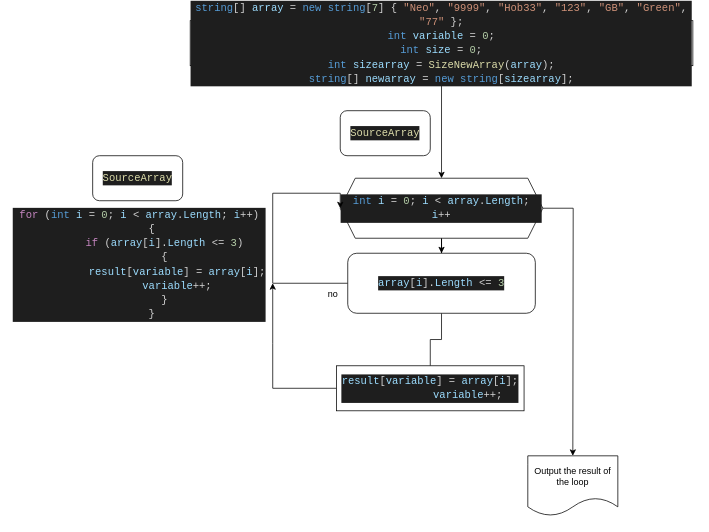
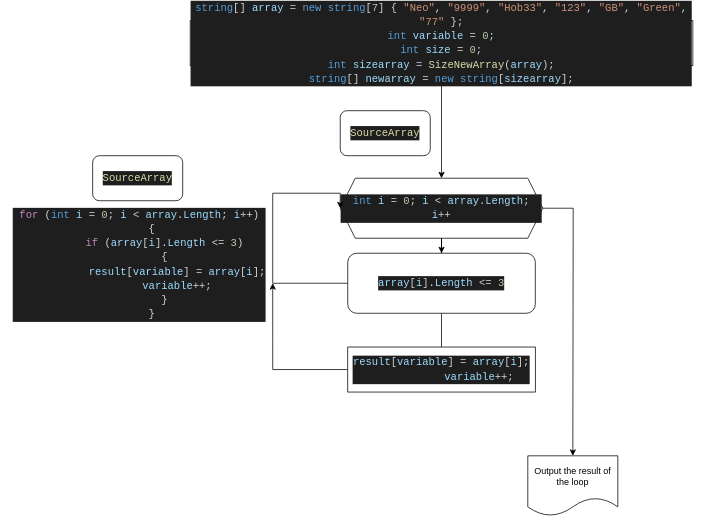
node "no": removed
node "result[variable] = array[i]; variable++;": moved (430, 388) -> (441, 369)
